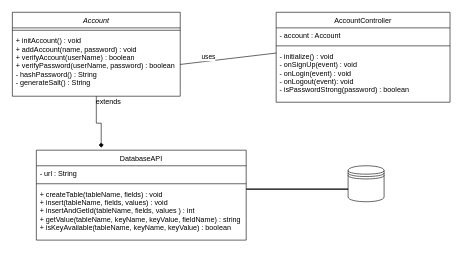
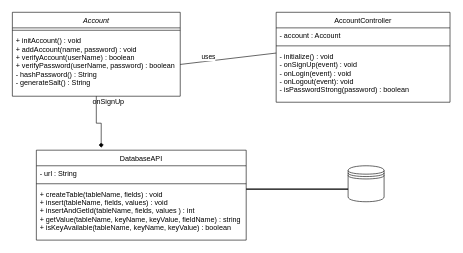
node "extends": label "extends" -> "onSignUp"
